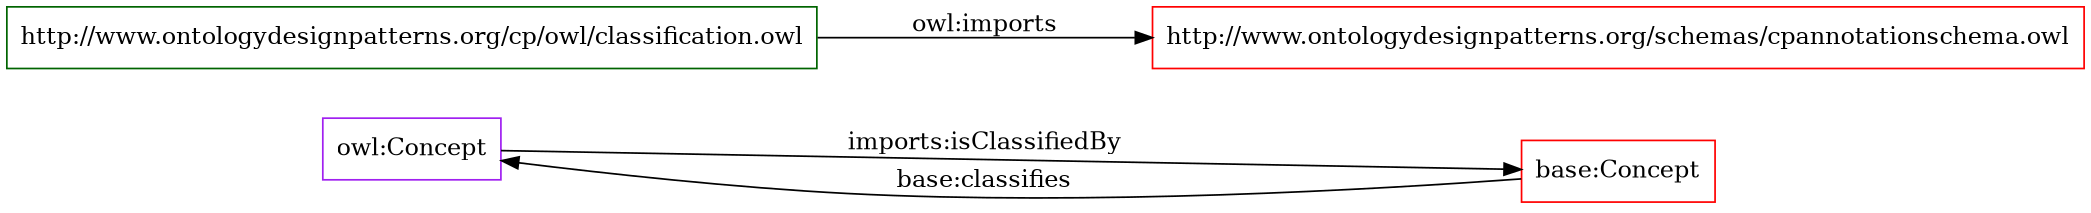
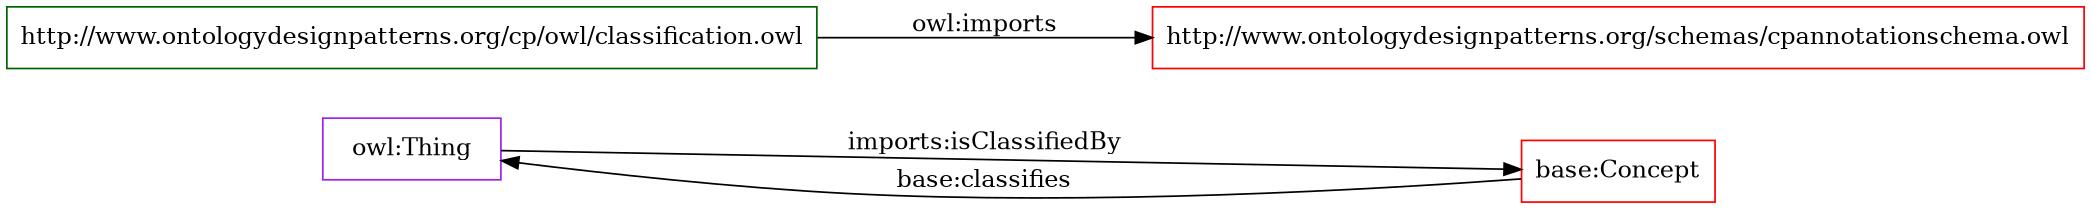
node "owl:Concept": label "owl:Concept" -> "owl:Thing"
